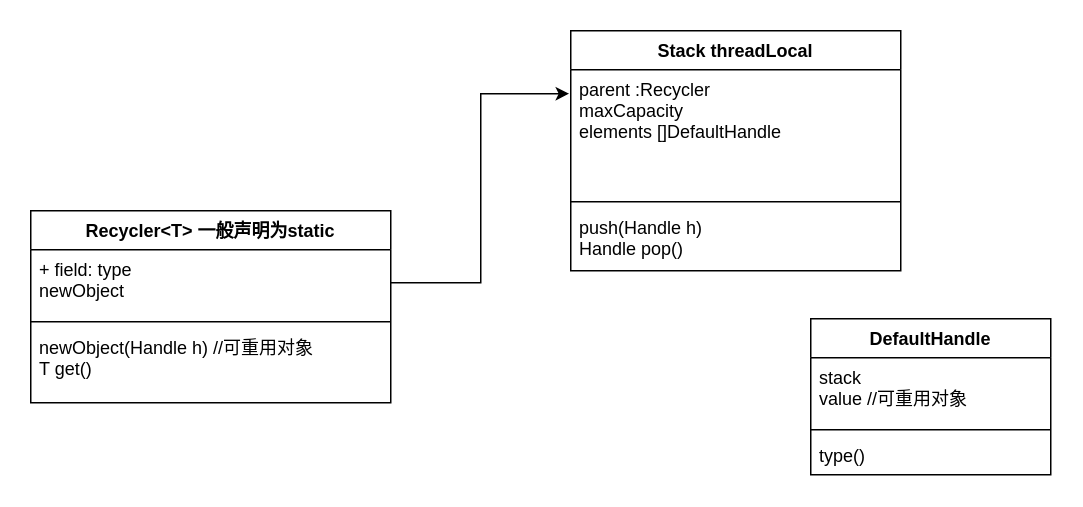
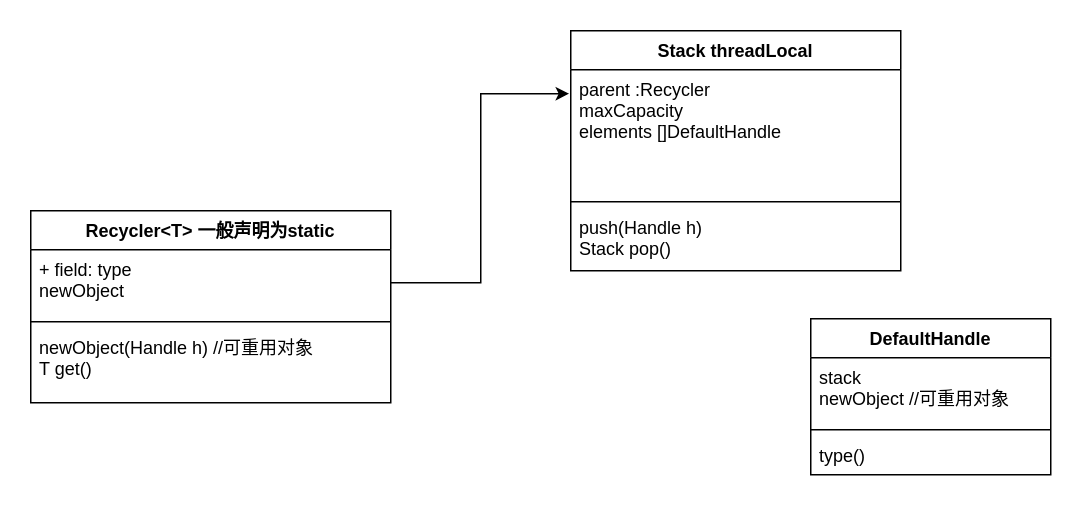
node "push(Handle h) Handle pop()": label "push(Handle h) Handle pop()" -> "push(Handle h) Stack pop()"
node "stack value //可重用对象": label "stack value //可重用对象" -> "stack newObject //可重用对象"
